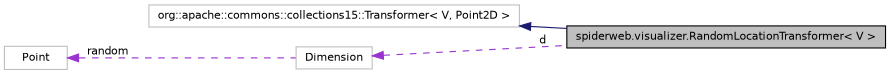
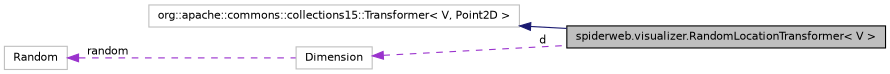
node "Point": label "Point" -> "Random"
